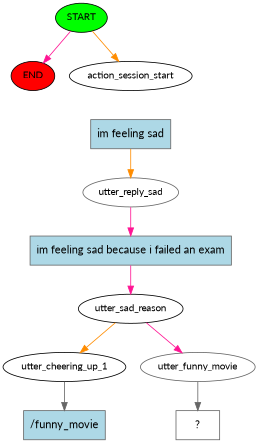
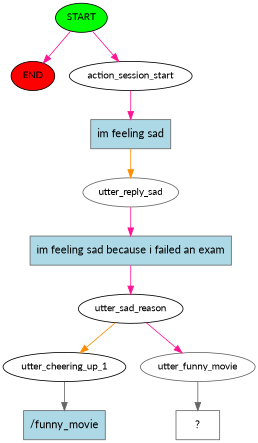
edge "START" -> "action_session_start": color darkorange -> deeppink
edge "action_session_start" -> "im feeling sad": added
